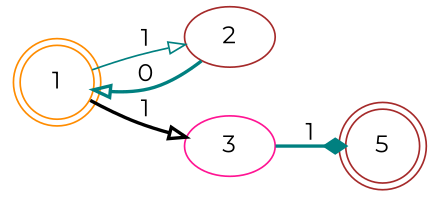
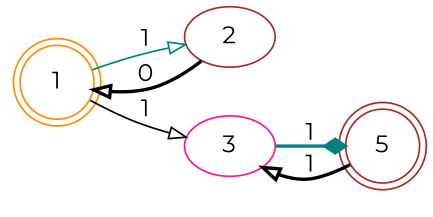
edge "2" -> "1": color teal -> black
edge "1" -> "3": style bold -> solid
edge "5" -> "3": added, label "1"
